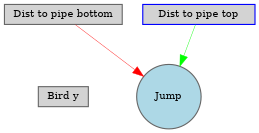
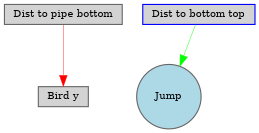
node "Dist to pipe top": label "Dist to pipe top" -> "Dist to bottom top"
edge "Dist to pipe bottom" -> "Jump": now "Dist to pipe bottom" -> "Bird y"
